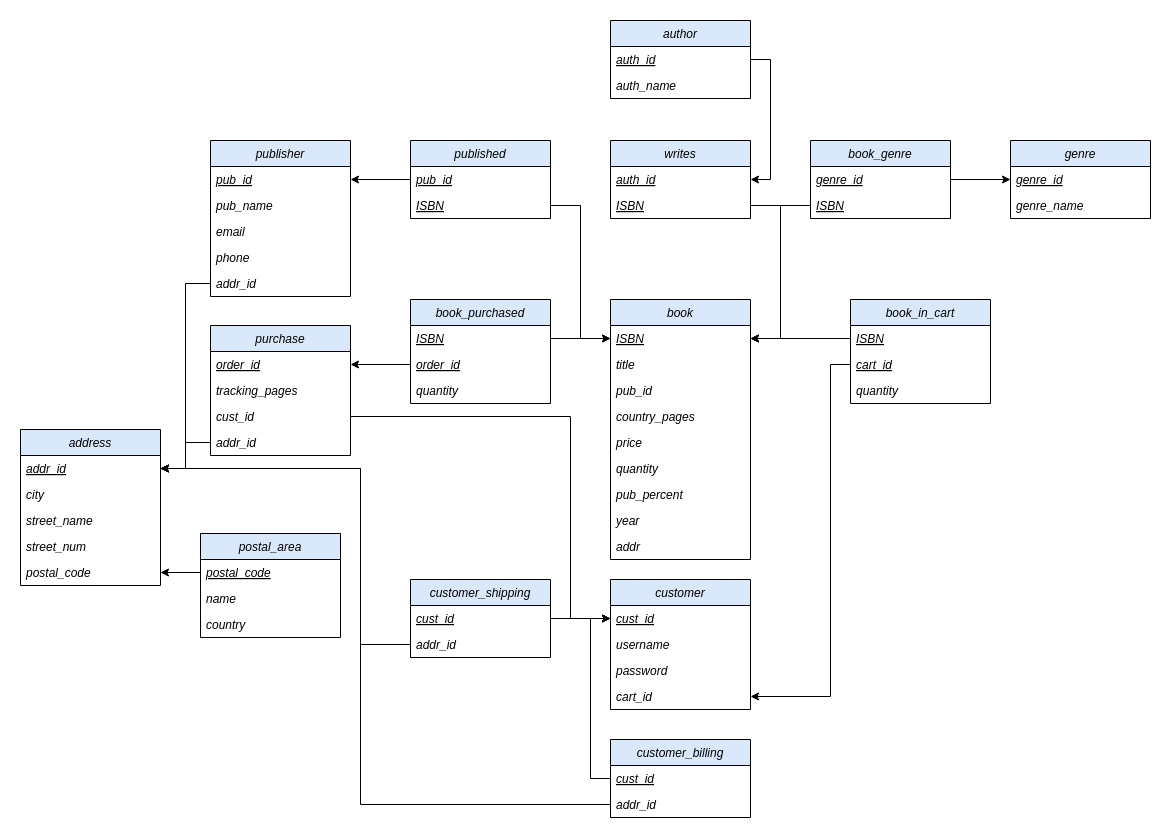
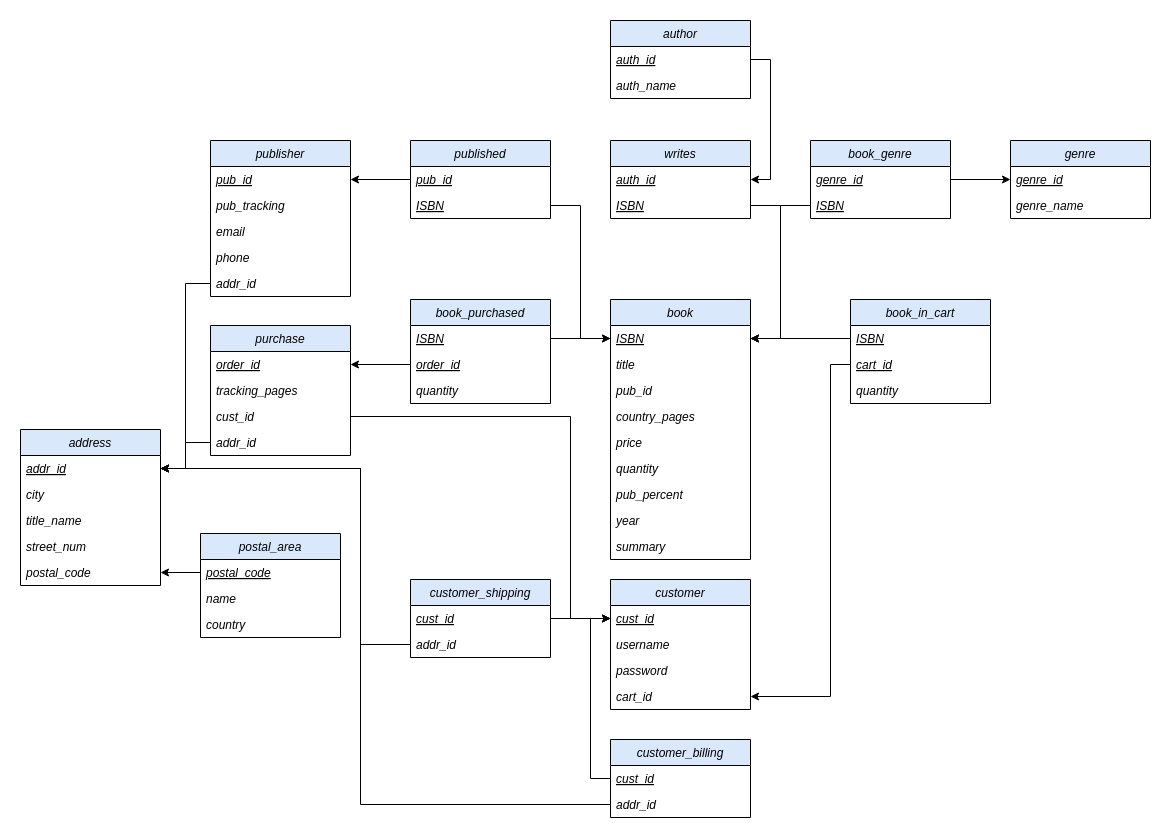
node "pub_name": label "pub_name" -> "pub_tracking"
node "street_name": label "street_name" -> "title_name"
node "addr": label "addr" -> "summary"
